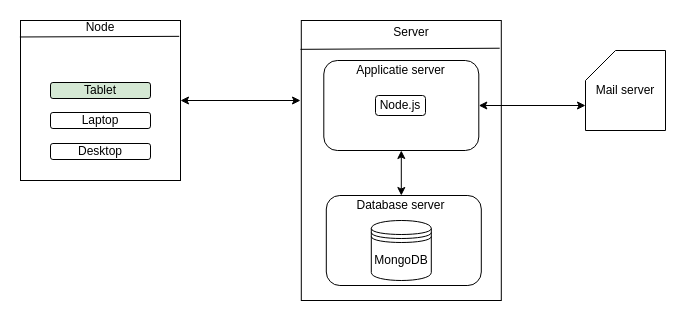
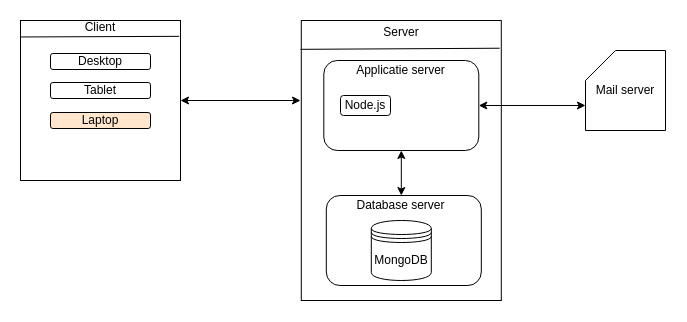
node "Node": label "Node" -> "Client"
node "Server": moved (411, 33) -> (401, 33)
node "Tablet": fillcolor #d5e8d4 -> #ffffff
node "Node.js": moved (401, 106) -> (366, 106)
node "Laptop": fillcolor #ffffff -> #ffe6cc
node "Desktop": moved (101, 152) -> (101, 62)
